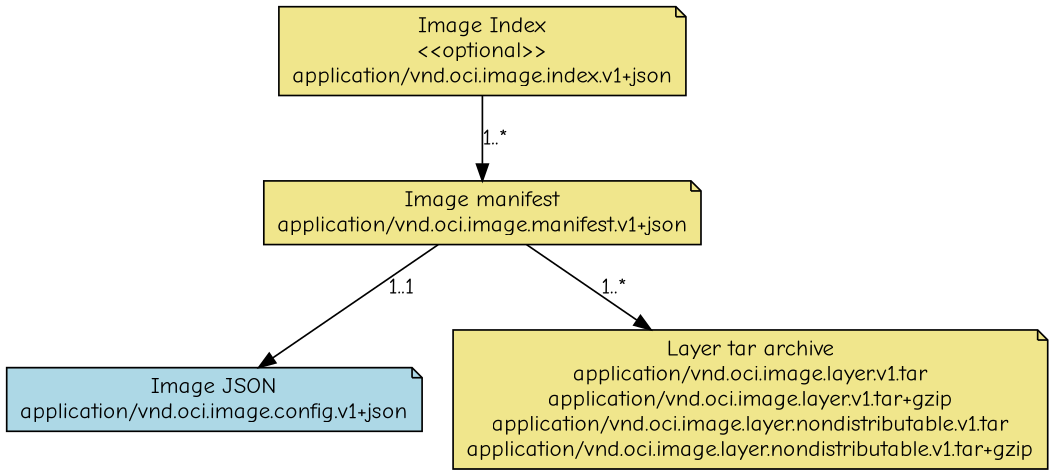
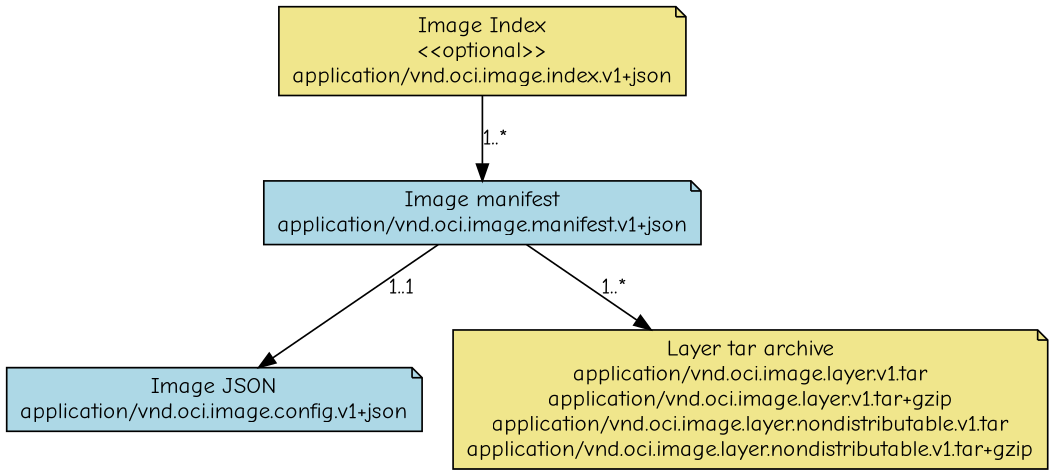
node "Image manifest application/vnd.oci.image.manifest.v1+json": fillcolor khaki -> lightblue
